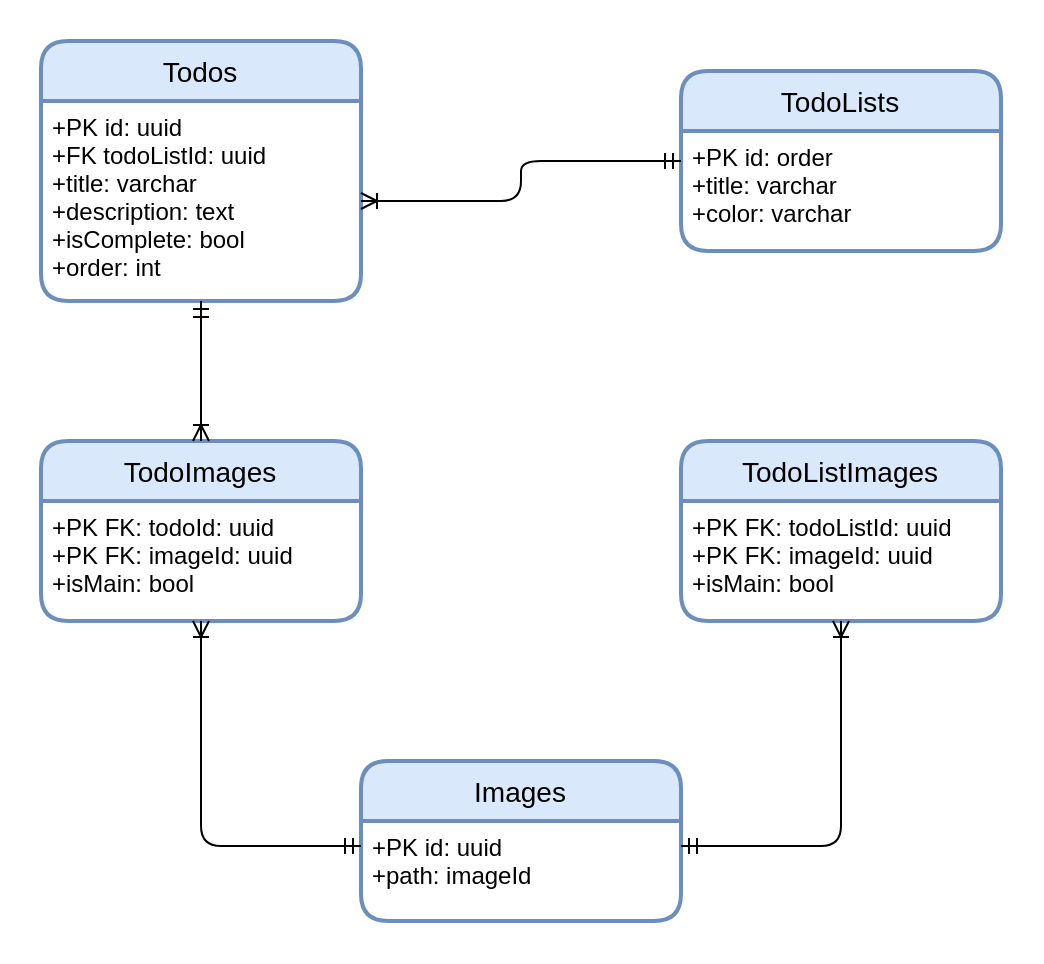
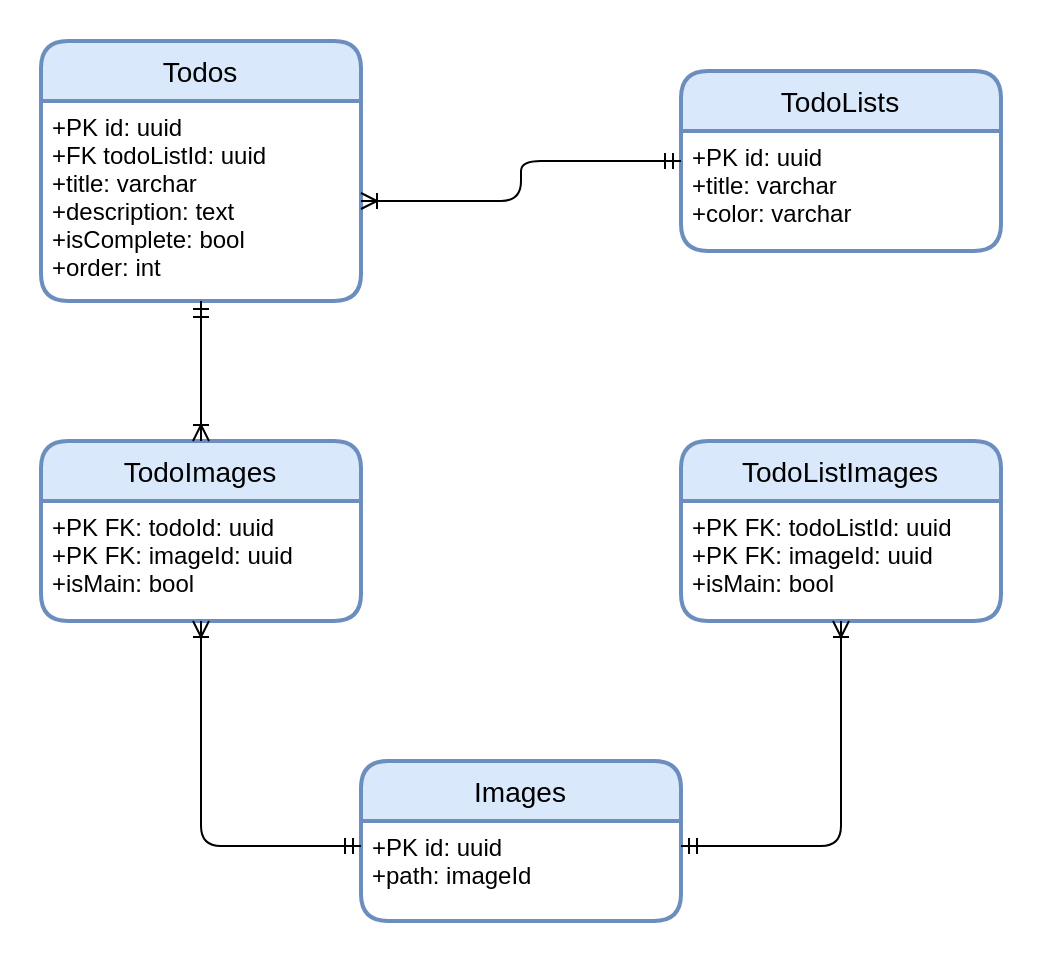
node "+PK id: order +title: varchar +color: varchar": label "+PK id: order +title: varchar +color: varchar" -> "+PK id: uuid +title: varchar +color: varchar"
